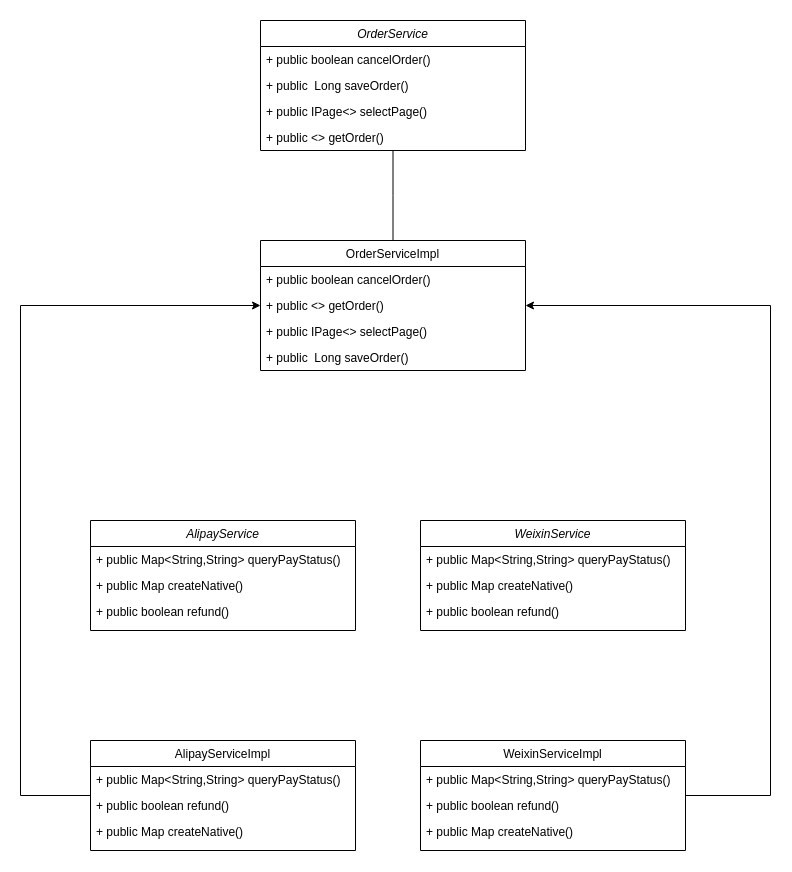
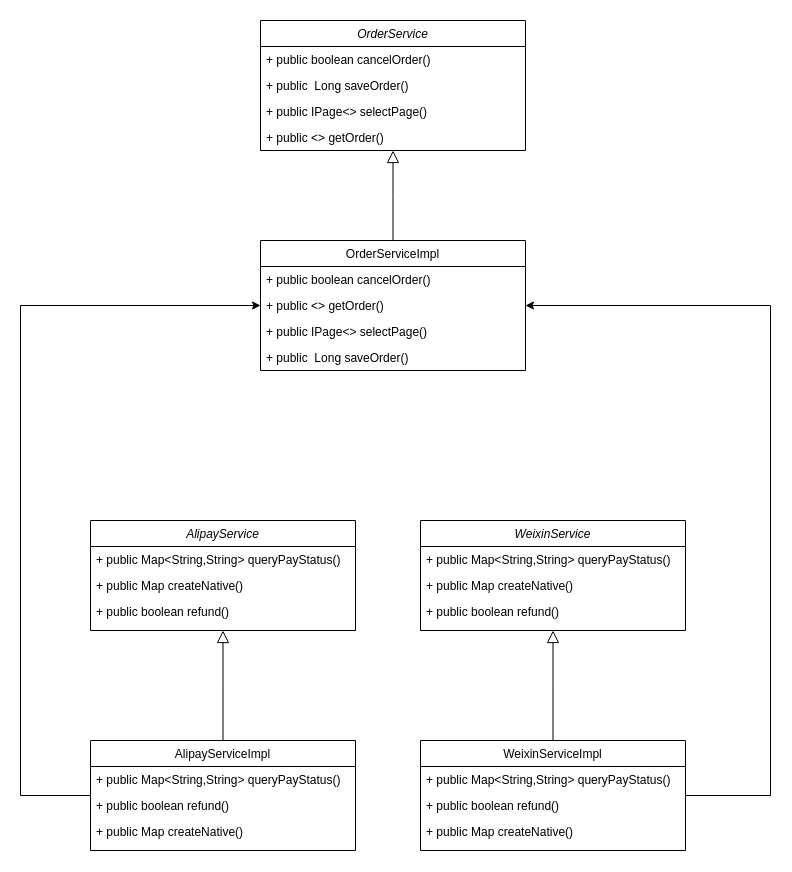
edge "OrderService" -- "OrderServiceImpl": arrowhead none -> block
edge "AlipayServiceImpl" -> "AlipayService": added
edge "WeixinServiceImpl" -> "WeixinService": added
